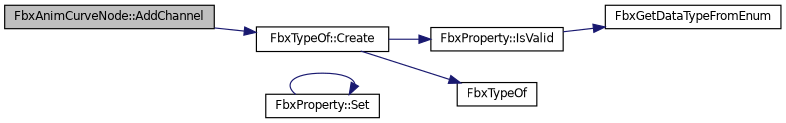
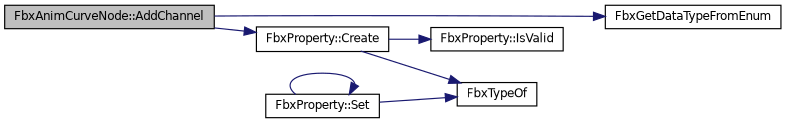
edge "FbxProperty::IsValid" -> "FbxGetDataTypeFromEnum": now "FbxAnimCurveNode::AddChannel" -> "FbxGetDataTypeFromEnum"
node "FbxTypeOf::Create": label "FbxTypeOf::Create" -> "FbxProperty::Create"
edge "FbxProperty::Set" -> "FbxTypeOf": added
